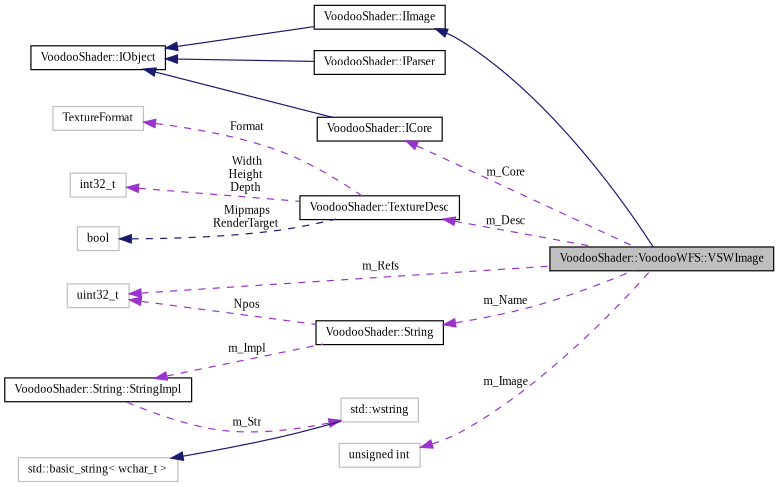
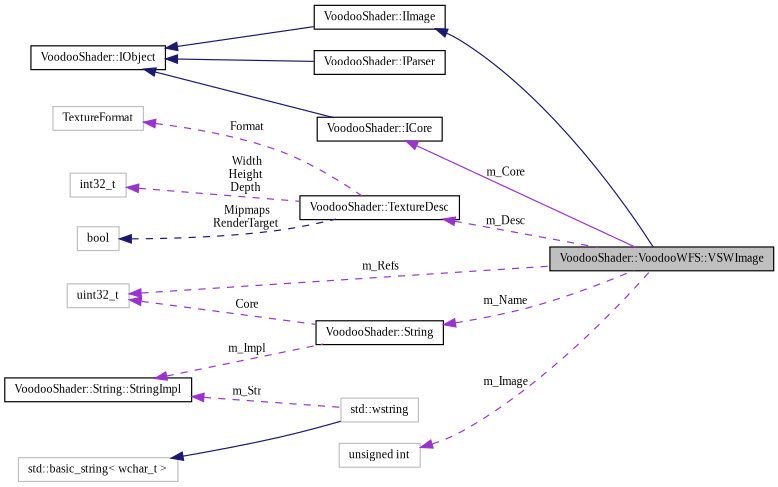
edge "VoodooShader::VoodooWFS::VSWImage" -> "VoodooShader::ICore": style dashed -> solid
edge "VoodooShader::String" -> "uint32_t": label " Npos" -> " Core"
edge "VoodooShader::String::StringImpl" -> "std::wstring": reversed
